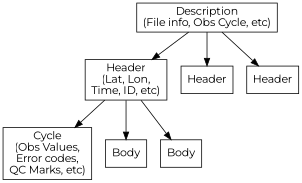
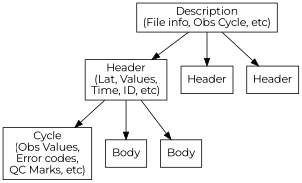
node "Header (Lat, Lon, Time, ID, etc)": label "Header (Lat, Lon, Time, ID, etc)" -> "Header (Lat, Values, Time, ID, etc)"
